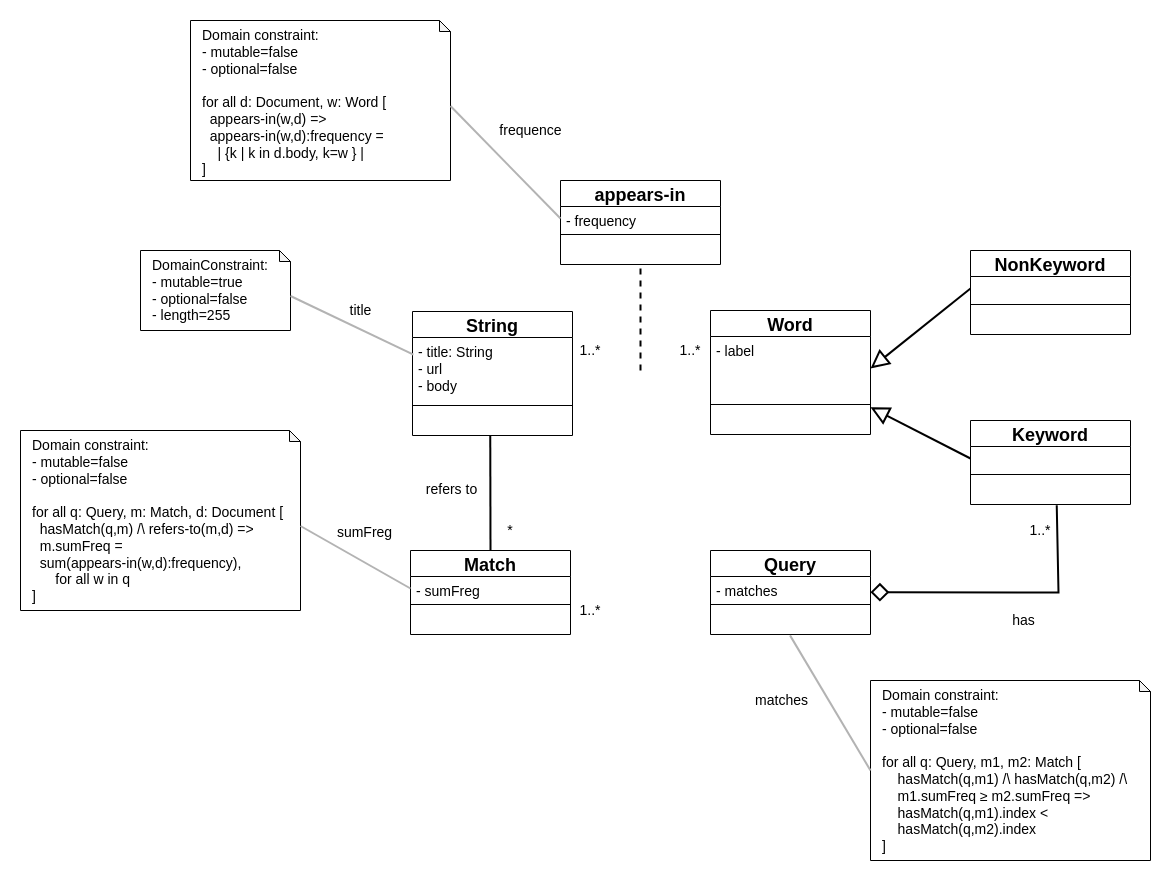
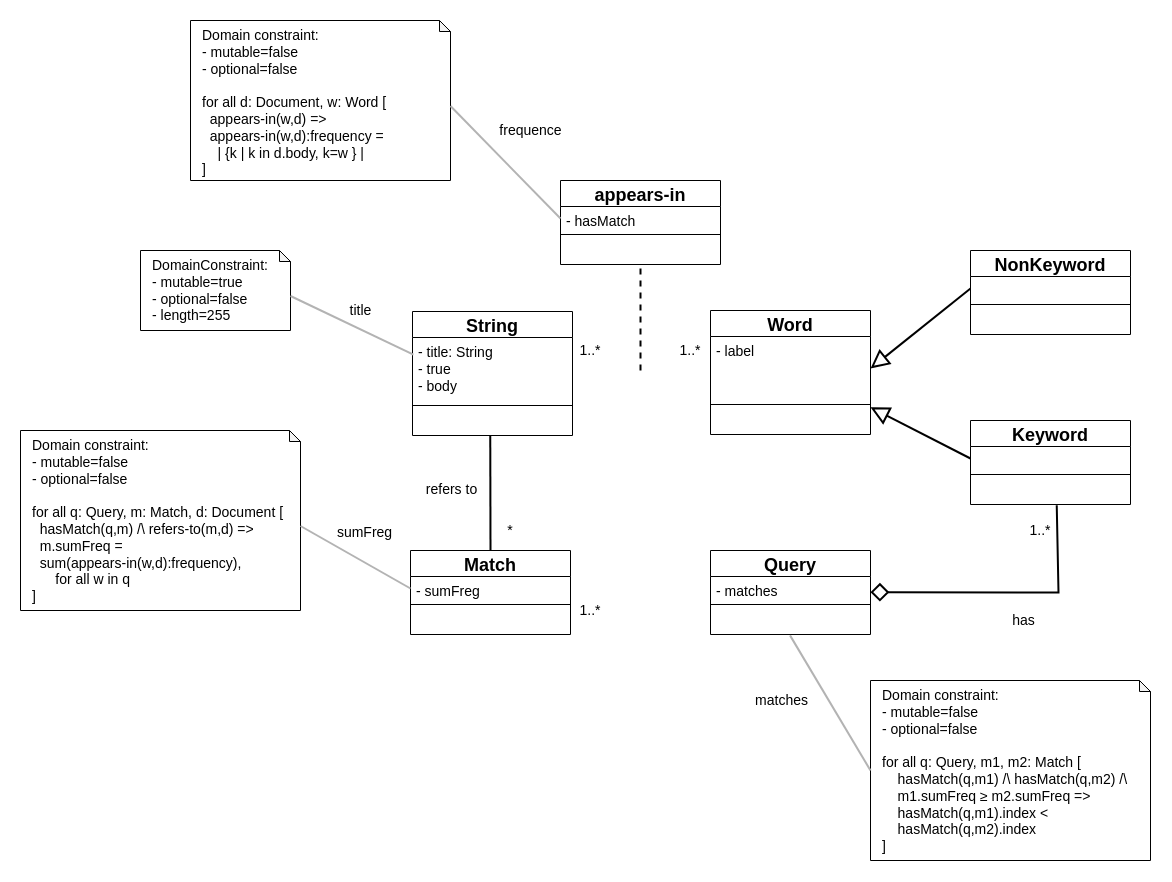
node "- frequency": label "- frequency" -> "- hasMatch"
node "- title: String - url - body": label "- title: String - url - body" -> "- title: String - true - body"
